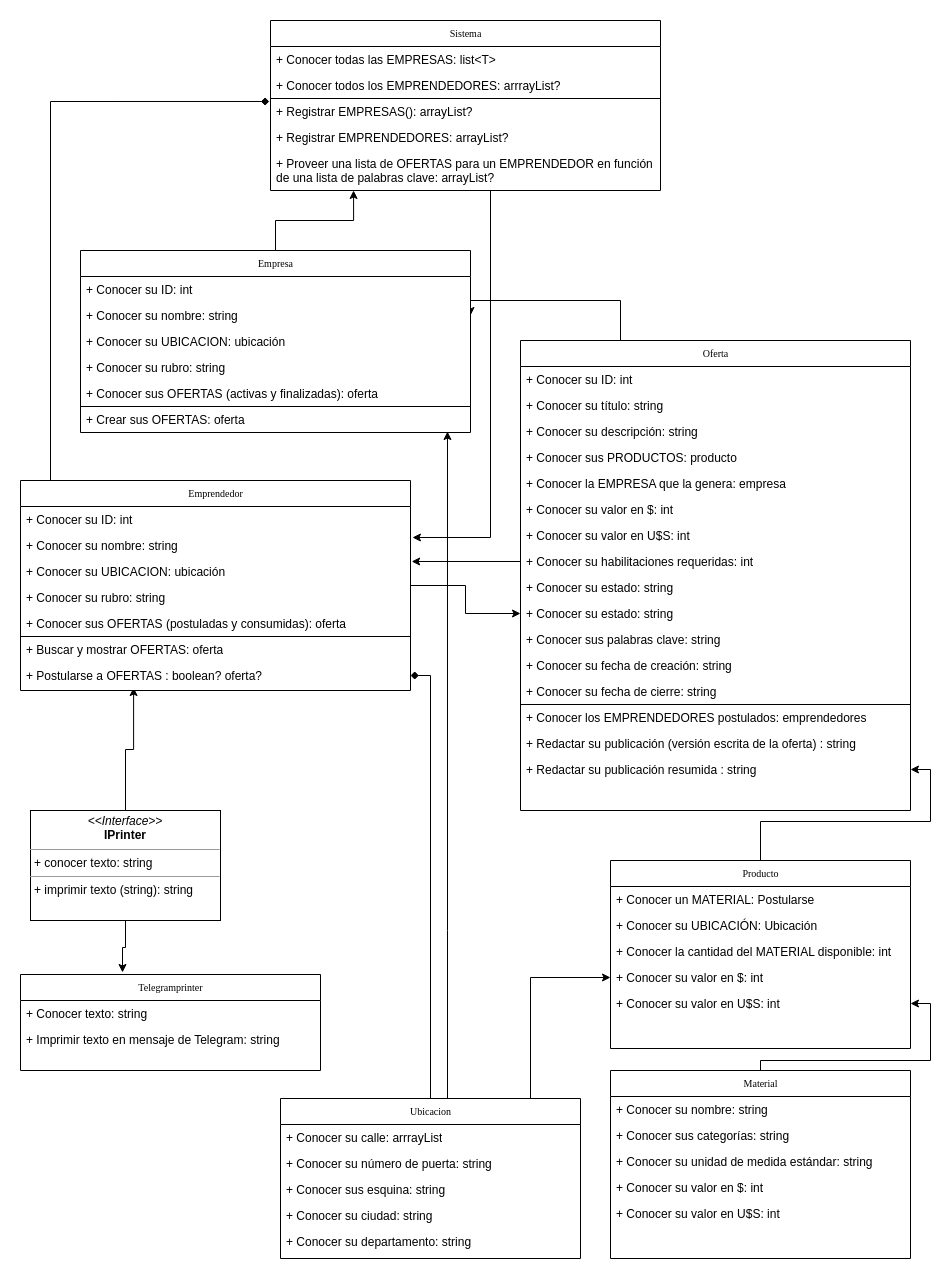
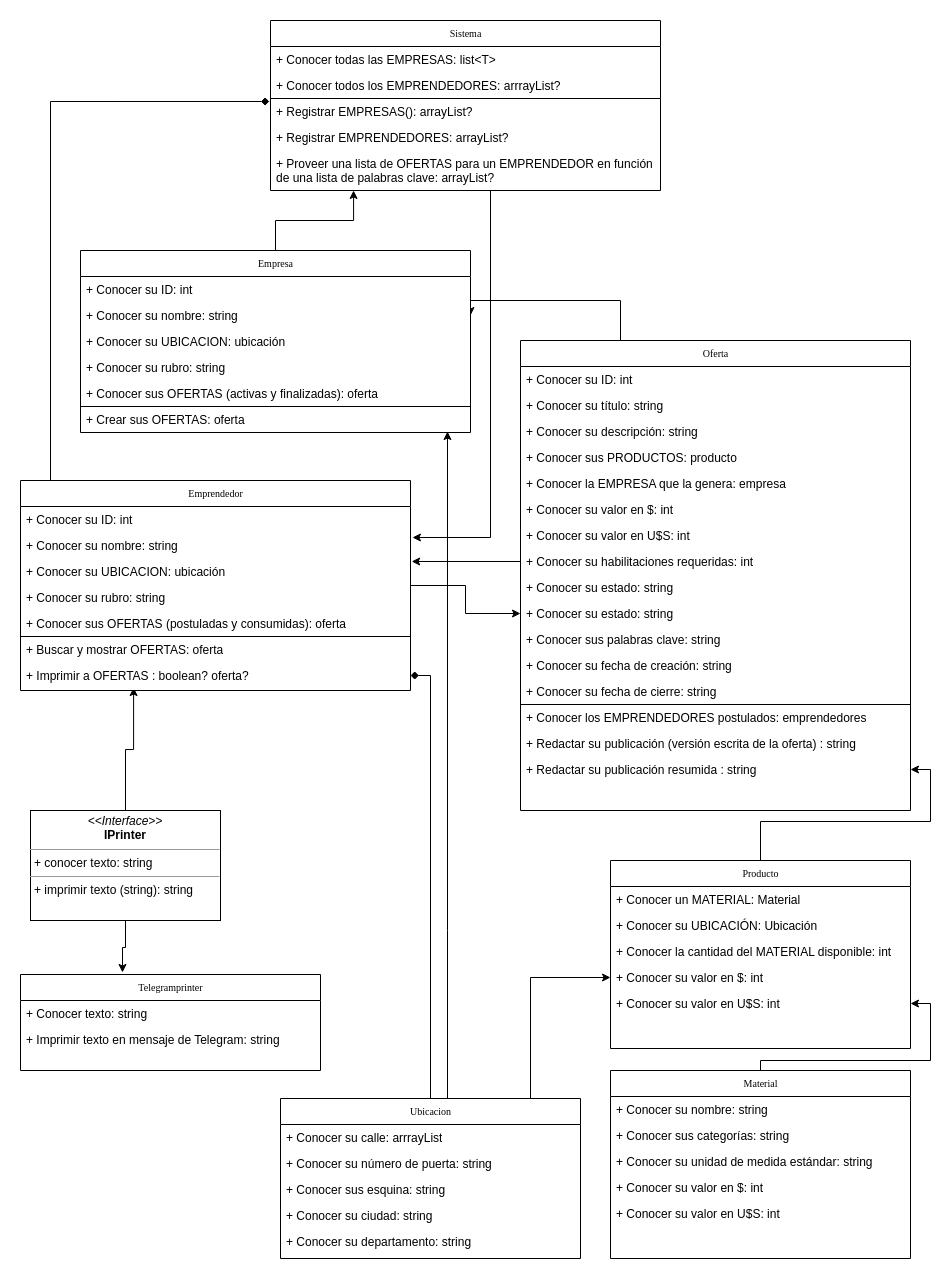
node "+ Postularse a OFERTAS : boolean? oferta?": label "+ Postularse a OFERTAS : boolean? oferta?" -> "+ Imprimir a OFERTAS : boolean? oferta?"
node "+ Conocer un MATERIAL: Postularse": label "+ Conocer un MATERIAL: Postularse" -> "+ Conocer un MATERIAL: Material"
